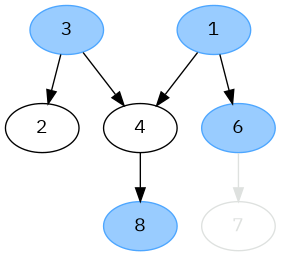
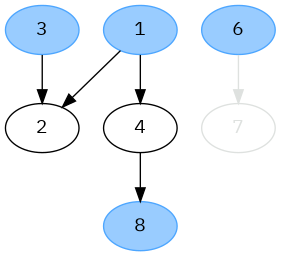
edge "1" -> "6": now "1" -> "2"
edge "3" -> "4": removed
